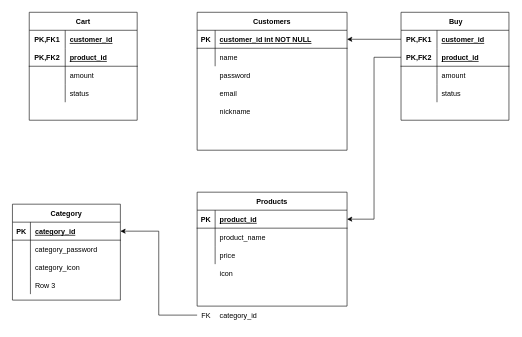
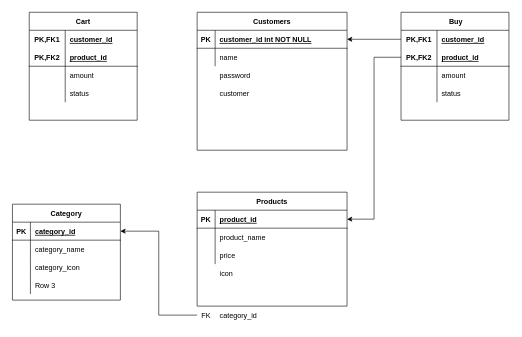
node "email": label "email" -> "customer"
node "nickname": removed
node "category_password": label "category_password" -> "category_name"
